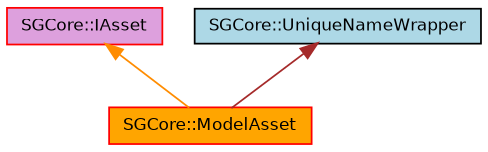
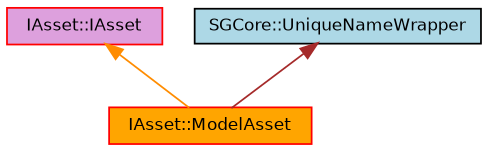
node "SGCore::IAsset": label "SGCore::IAsset" -> "IAsset::IAsset"
node "SGCore::ModelAsset": label "SGCore::ModelAsset" -> "IAsset::ModelAsset"
